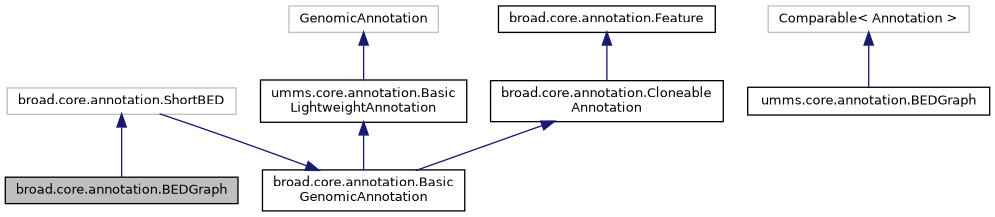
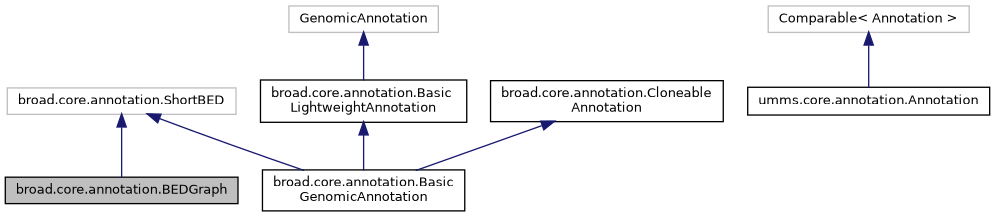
node "broad.core.annotation.Feature": removed
node "umms.core.annotation.Basic LightweightAnnotation": label "umms.core.annotation.Basic LightweightAnnotation" -> "broad.core.annotation.Basic LightweightAnnotation"
node "umms.core.annotation.BEDGraph": label "umms.core.annotation.BEDGraph" -> "umms.core.annotation.Annotation"
edge "broad.core.annotation.ShortBED" -> "broad.core.annotation.Basic GenomicAnnotation": reversed
